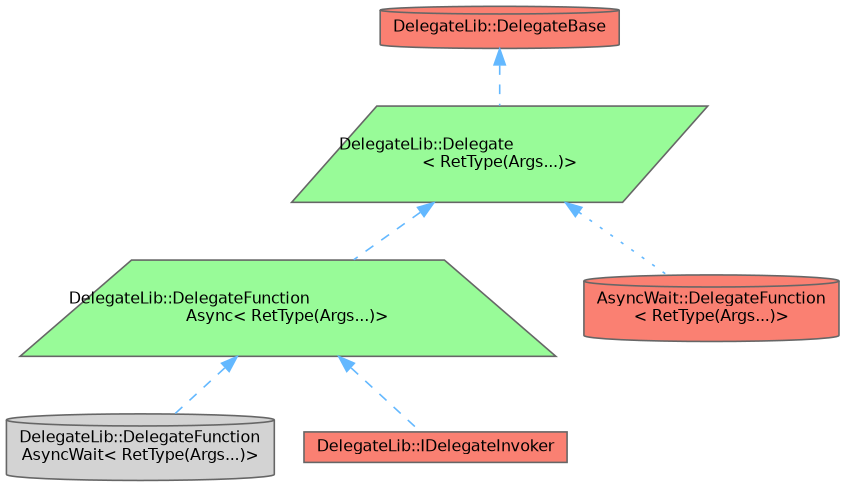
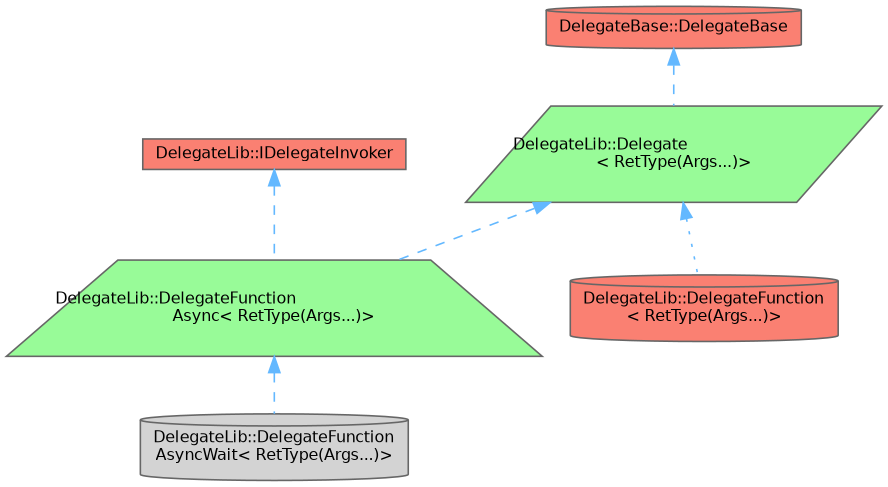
node "DelegateLib::DelegateBase": label "DelegateLib::DelegateBase" -> "DelegateBase::DelegateBase"
node "AsyncWait::DelegateFunction < RetType(Args...)>": label "AsyncWait::DelegateFunction < RetType(Args...)>" -> "DelegateLib::DelegateFunction < RetType(Args...)>"
edge "DelegateLib::IDelegateInvoker" -> "DelegateLib::DelegateFunction Async< RetType(Args...)>": reversed
